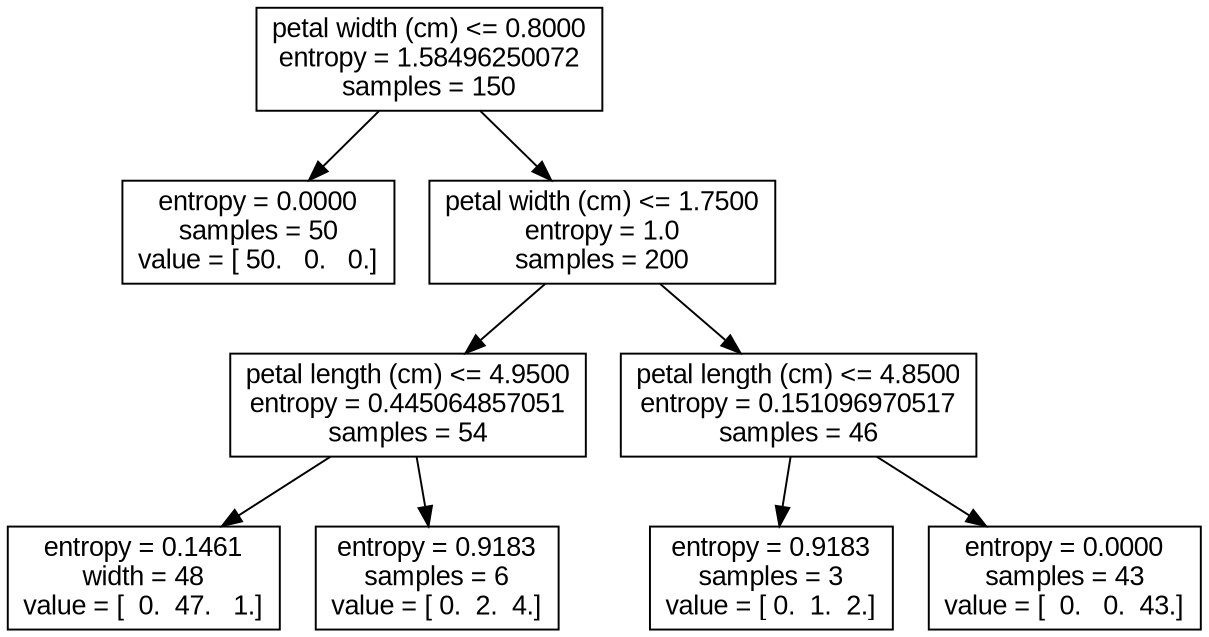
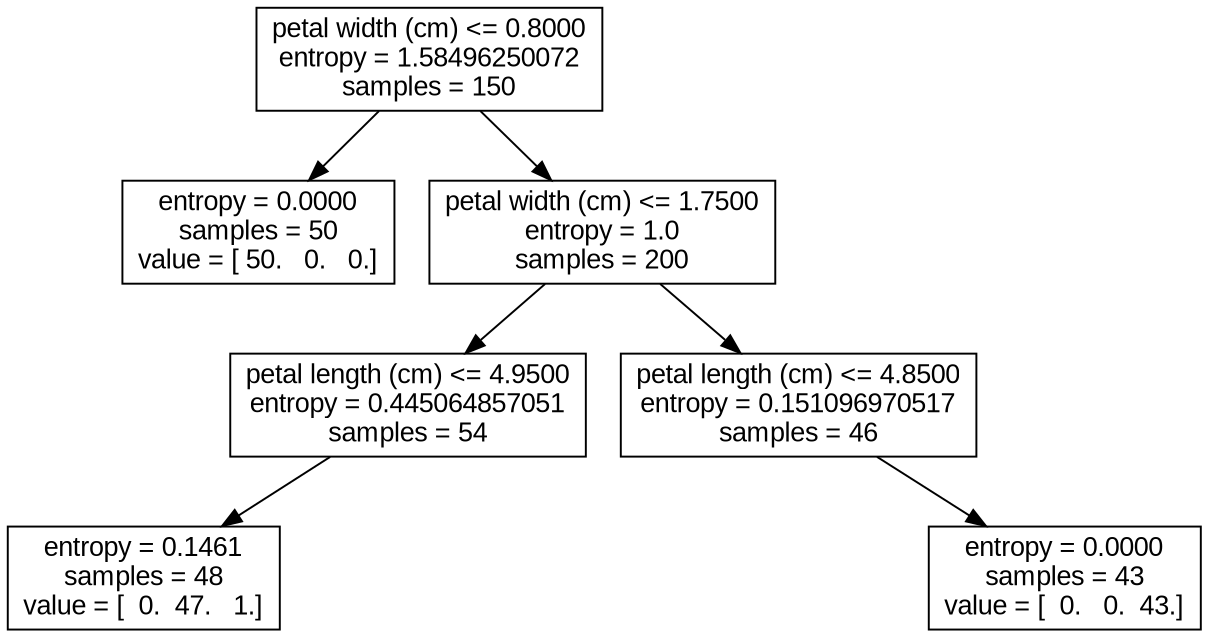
node "entropy = 0.1461 width = 48 value = [  0.  47.   1.]": label "entropy = 0.1461 width = 48 value = [  0.  47.   1.]" -> "entropy = 0.1461 samples = 48 value = [  0.  47.   1.]"
node "entropy = 0.9183 samples = 6 value = [ 0.  2.  4.]": removed
node "entropy = 0.9183 samples = 3 value = [ 0.  1.  2.]": removed
